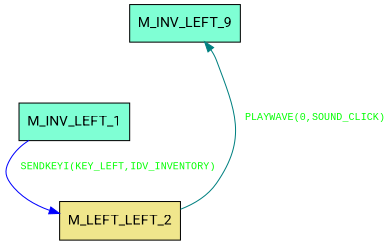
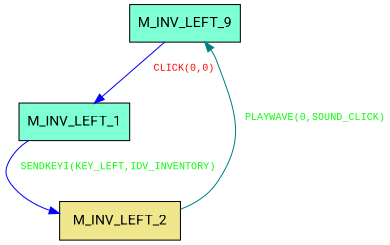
edge "M_INV_LEFT_9" -> "M_INV_LEFT_1": added, label "CLICK(0,0)"
node "M_LEFT_LEFT_2": label "M_LEFT_LEFT_2" -> "M_INV_LEFT_2"
